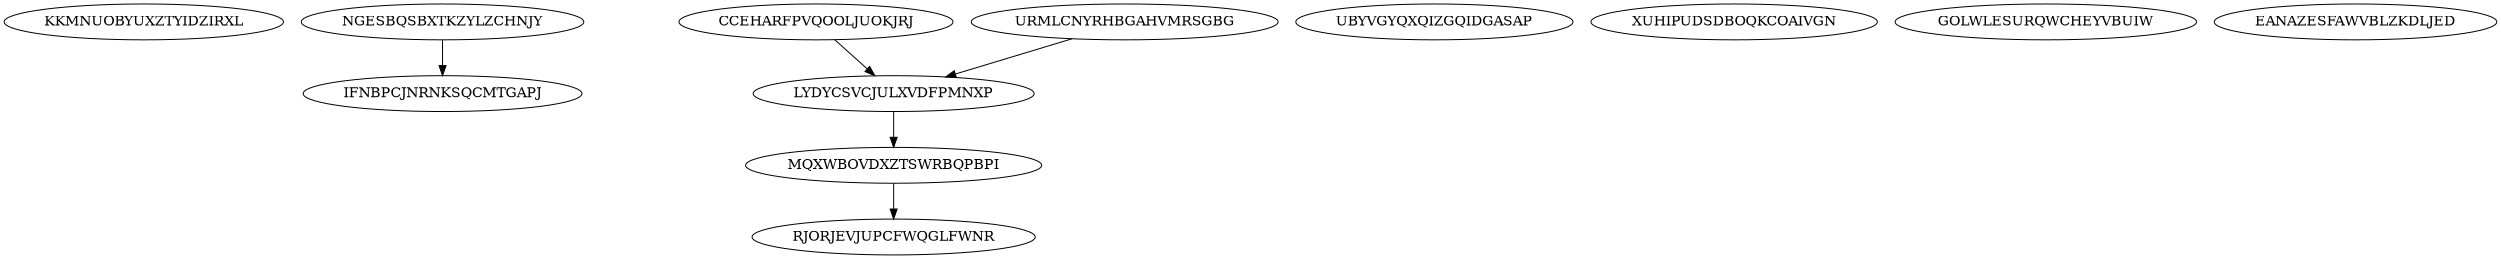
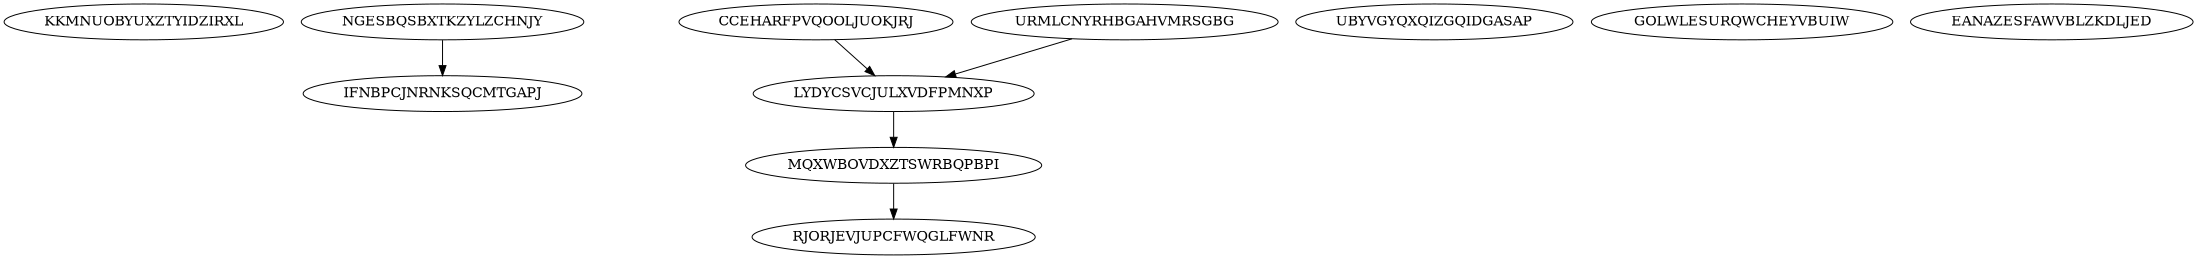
node "XUHIPUDSDBOQKCOAIVGN": removed
